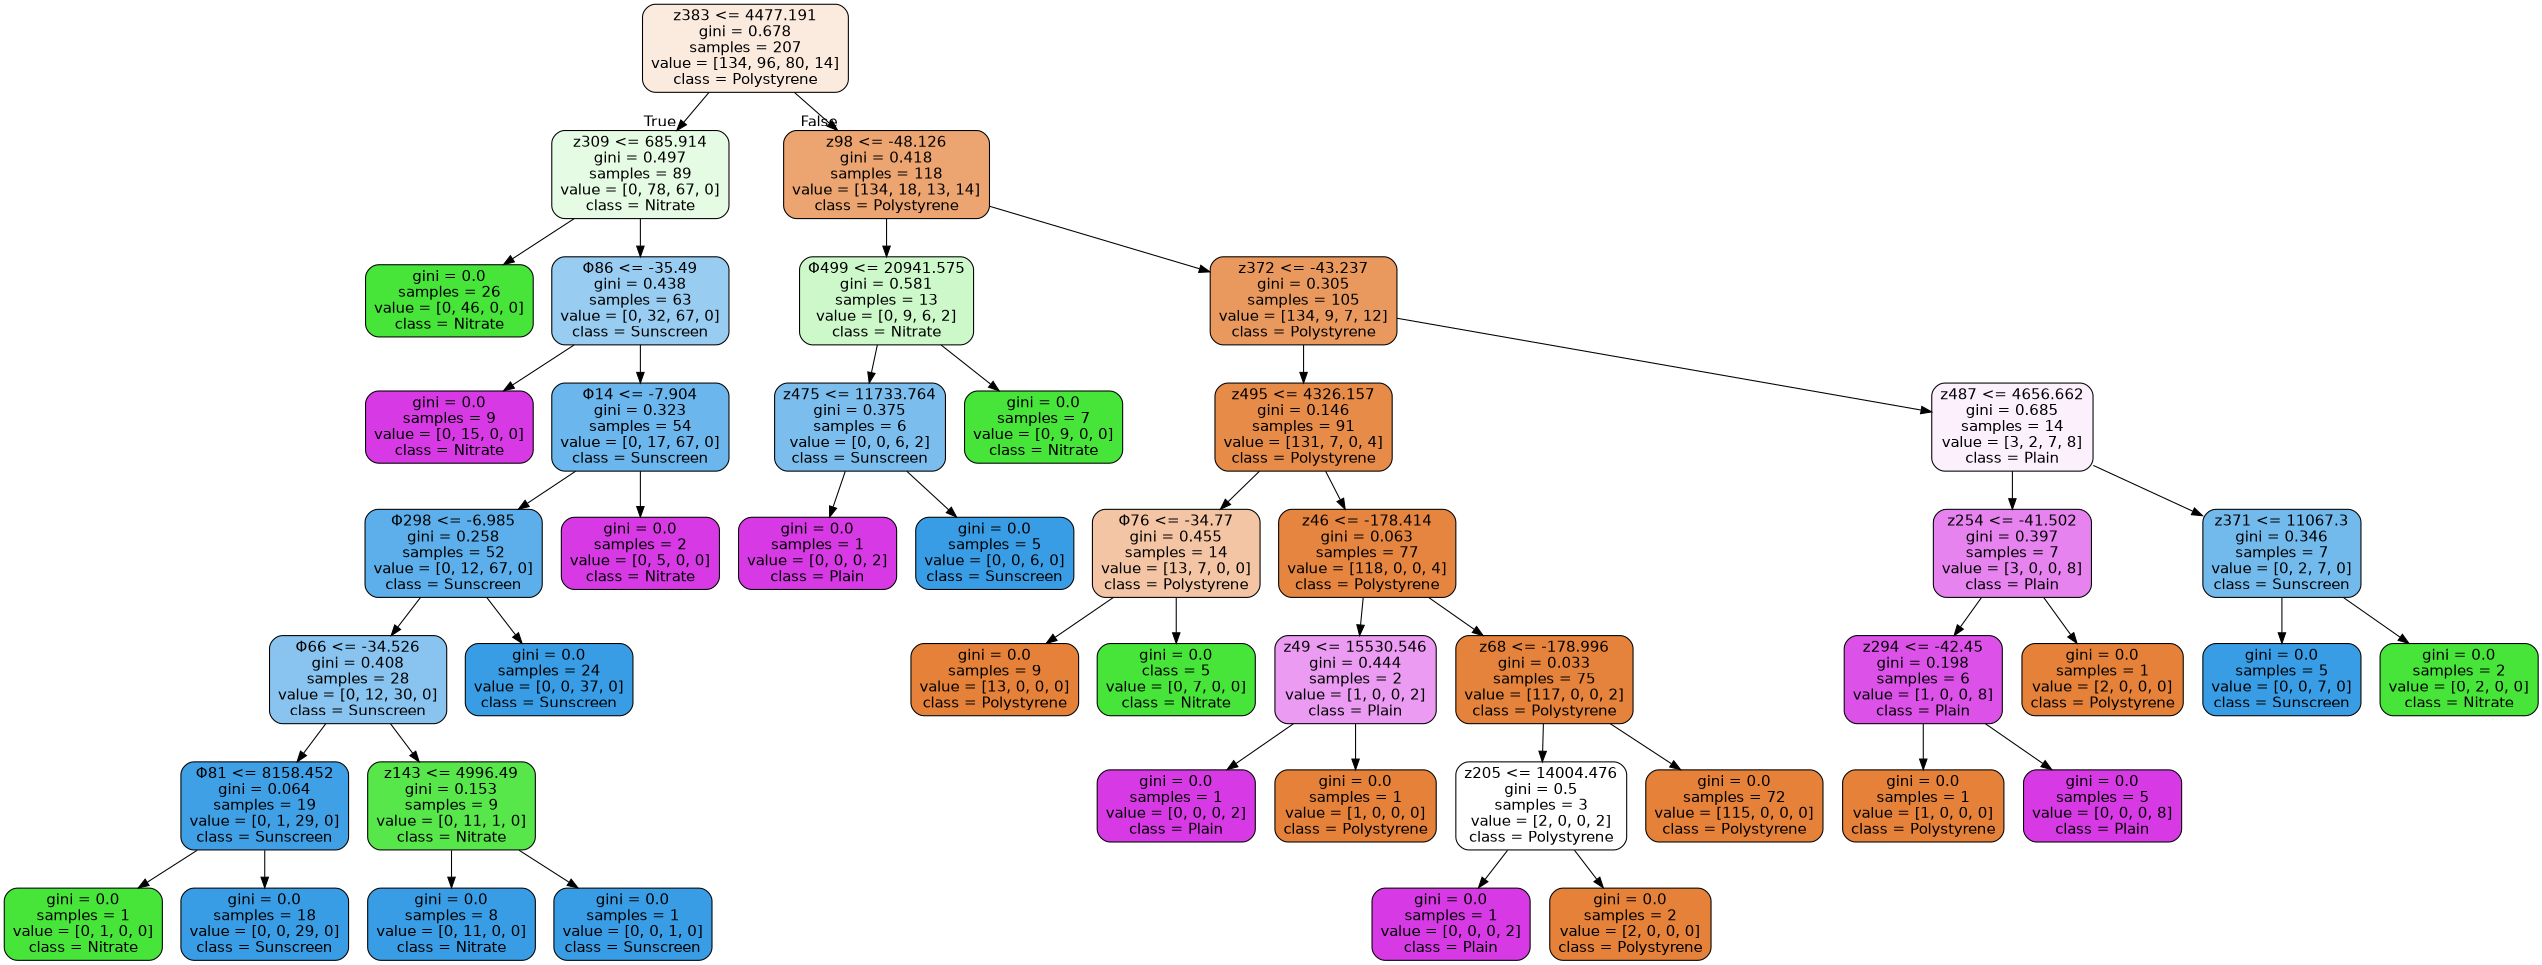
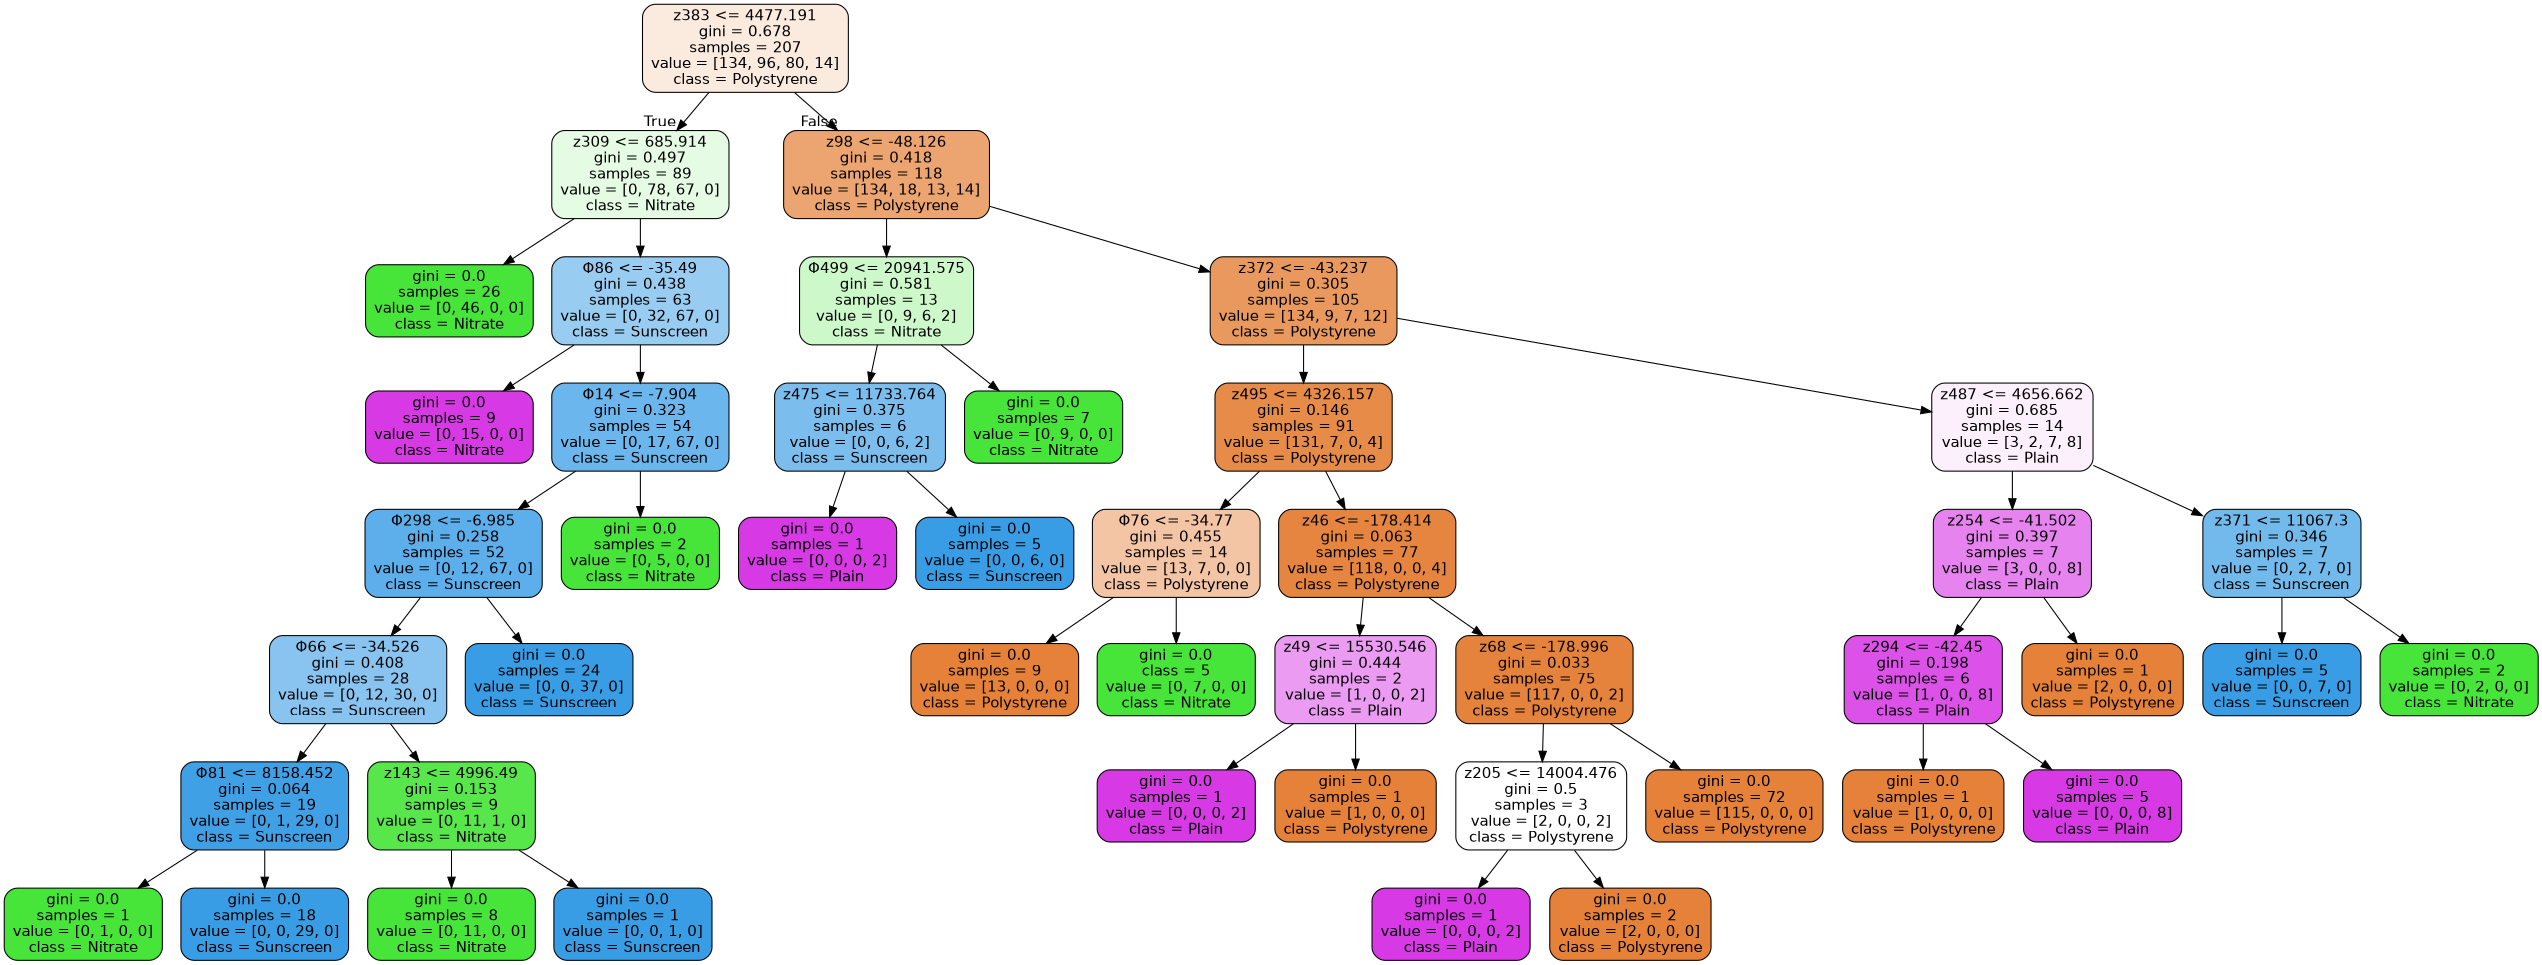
node "gini = 0.0 samples = 2 value = [0, 5, 0, 0] class = Nitrate": fillcolor #d739e5 -> #47e539
node "gini = 0.0 samples = 8 value = [0, 11, 0, 0] class = Nitrate": fillcolor #399de5 -> #47e539
